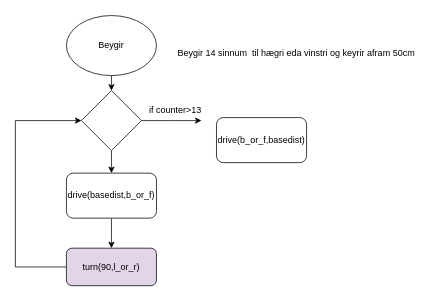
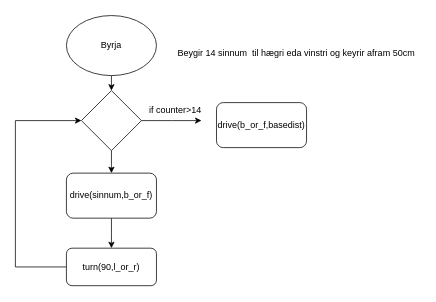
node "Beygir": label "Beygir" -> "Byrja"
node "if counter>13": label "if counter>13" -> "if counter>14"
node "drive(b_or_f,basedist)": moved (261, 140) -> (261, 125)
node "drive(basedist,b_or_f)": label "drive(basedist,b_or_f)" -> "drive(sinnum,b_or_f)"
node "turn(90,l_or_r)": fillcolor #e1d5e7 -> #ffffff
